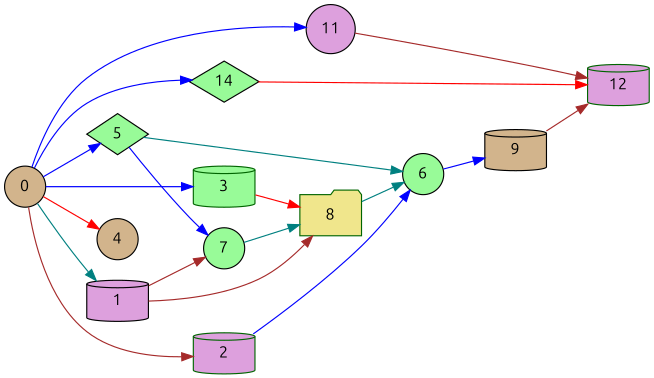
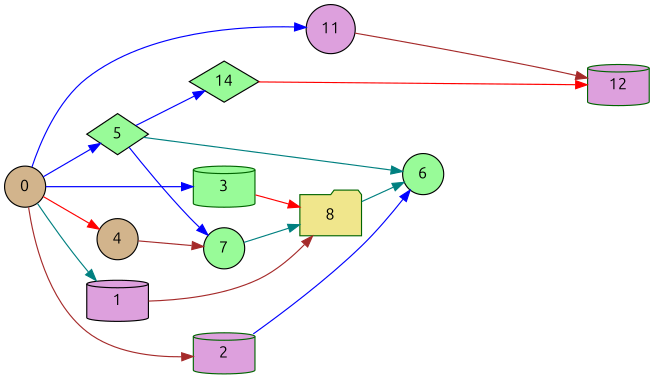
edge "0" -> "14": now "5" -> "14"
node "9": removed
edge "1" -> "7": now "4" -> "7"
